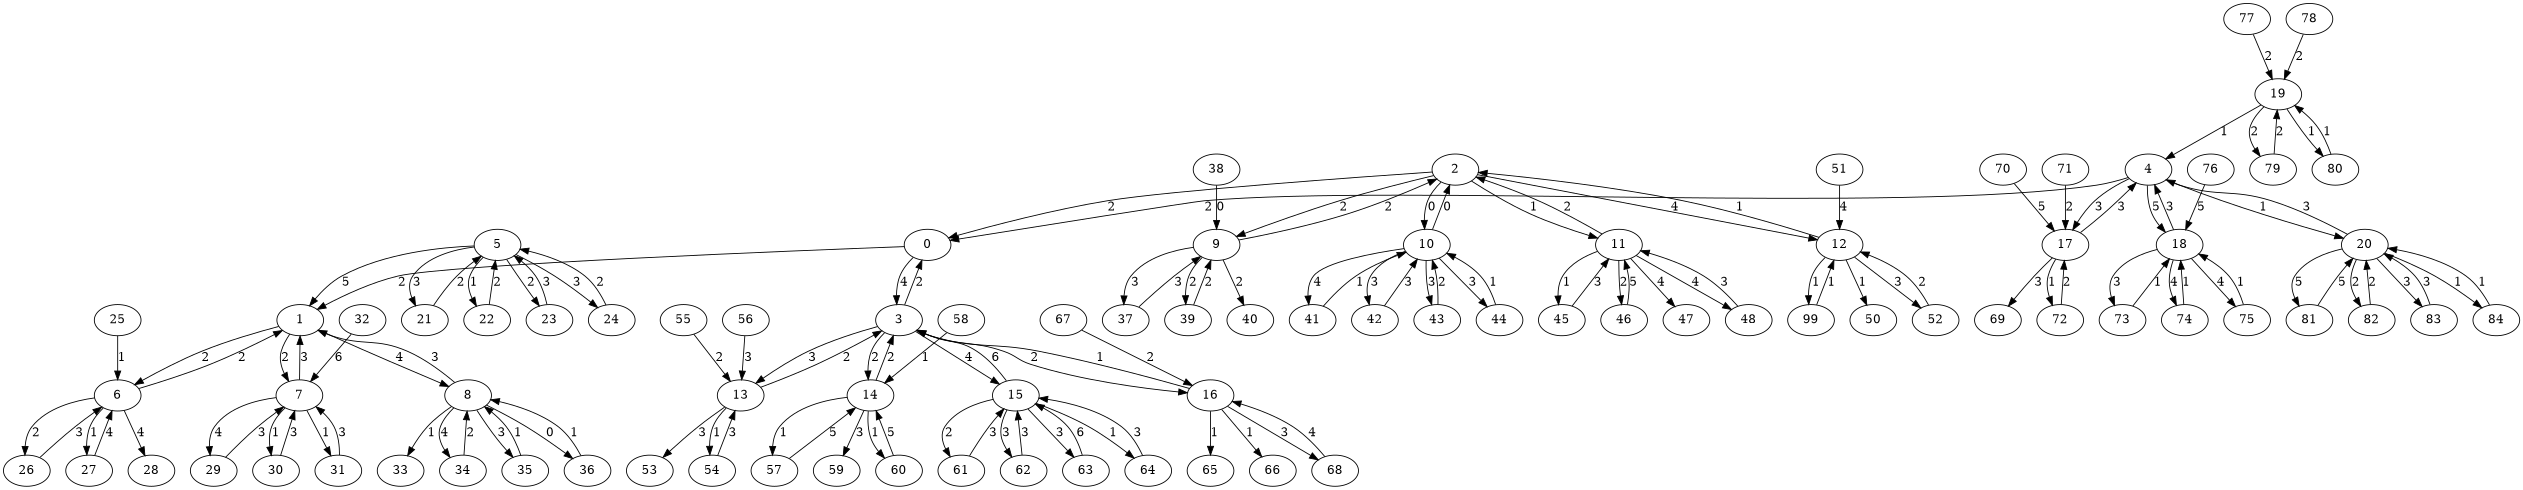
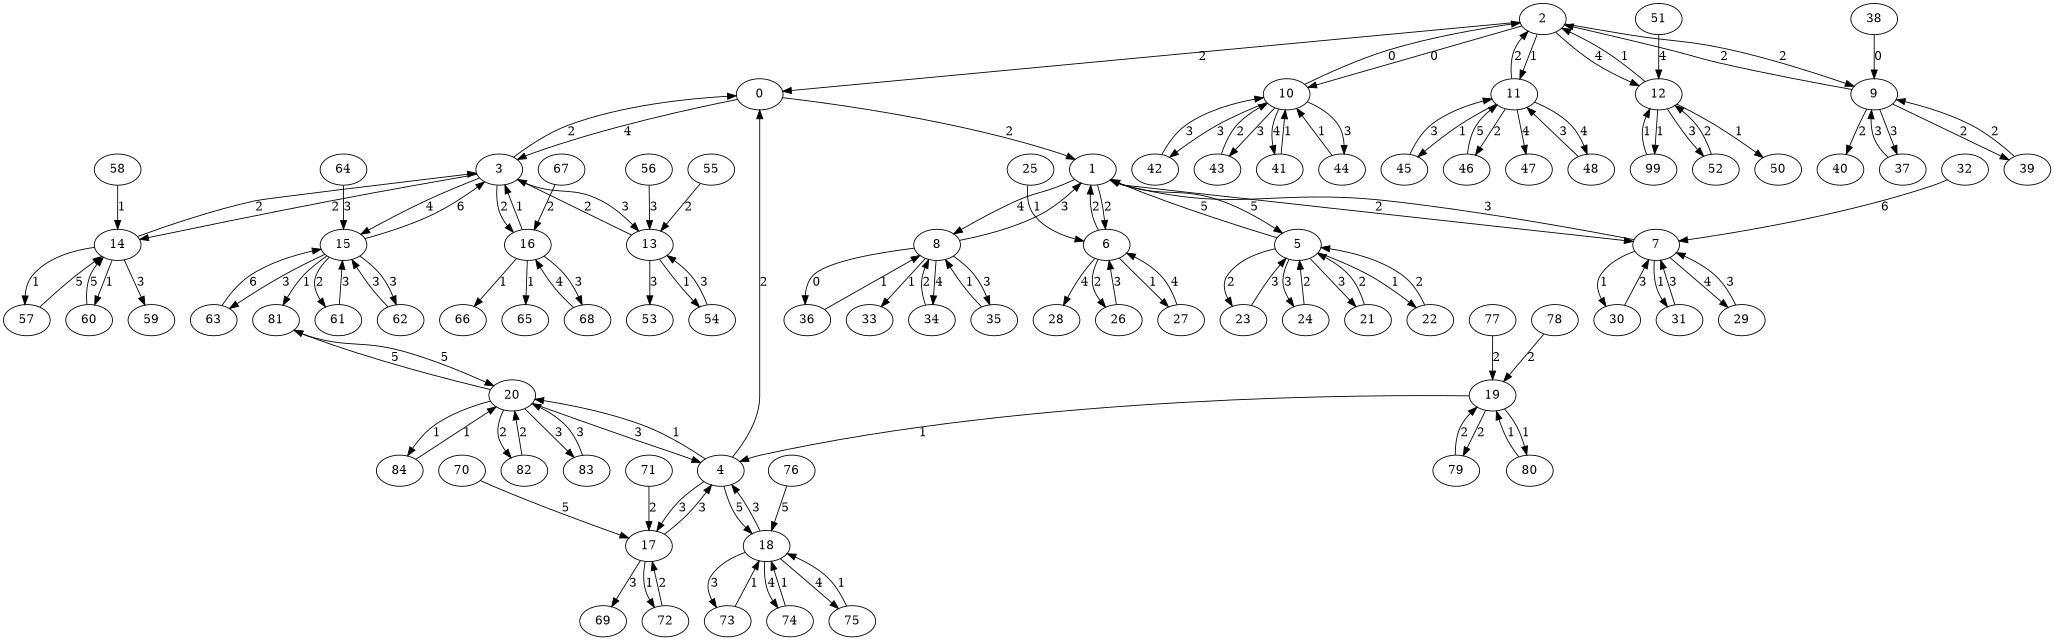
edge "1" -> "5": added, label "5"
edge "15" -> "64": now "15" -> "81"
